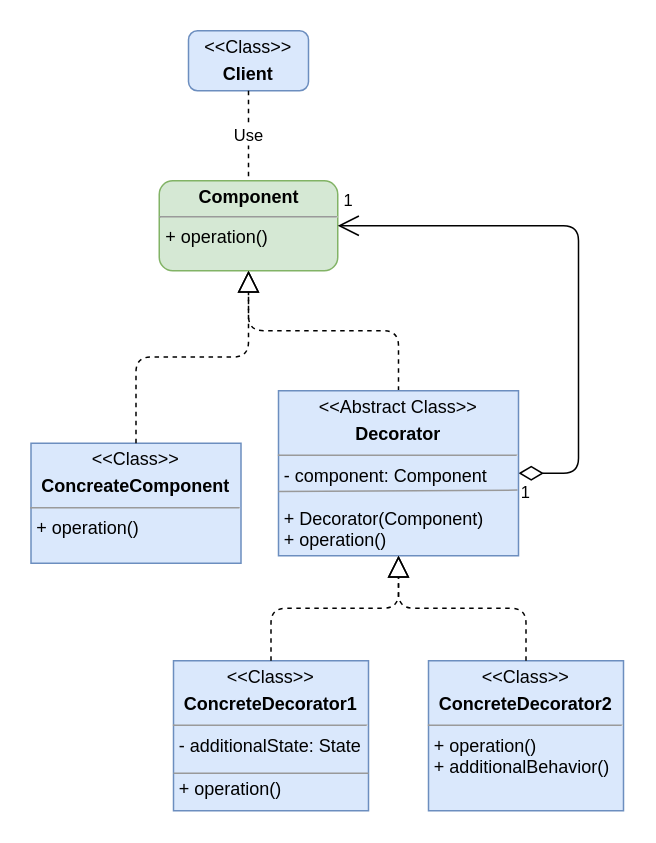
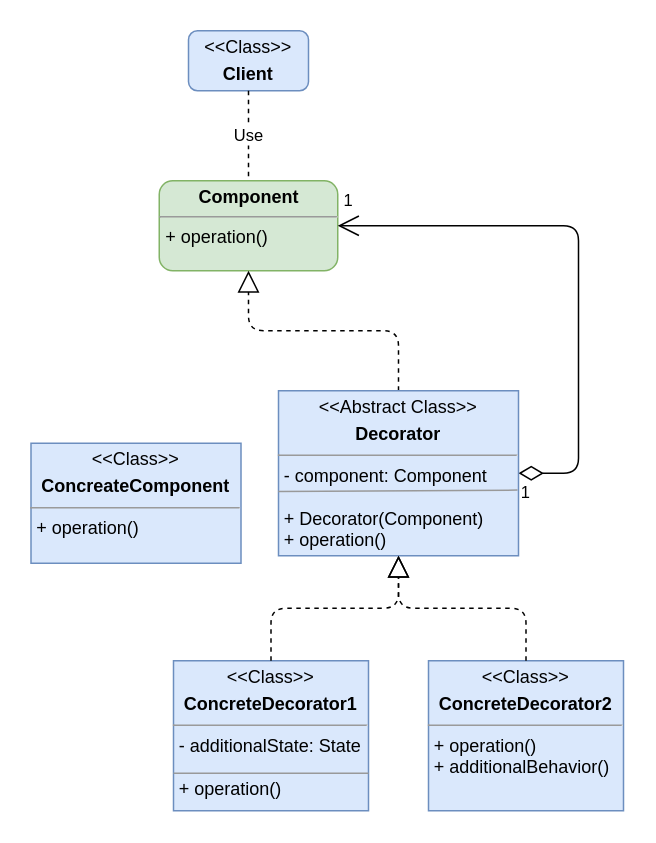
edge "<<Class>> ConcreateComponent + operation()" -> "Component + operation()": removed
